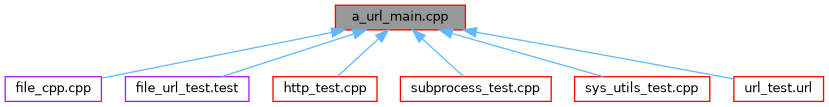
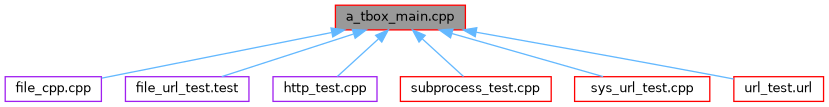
node "a_url_main.cpp": label "a_url_main.cpp" -> "a_tbox_main.cpp"
node "http_test.cpp": color red -> purple
node "sys_utils_test.cpp": label "sys_utils_test.cpp" -> "sys_url_test.cpp"
